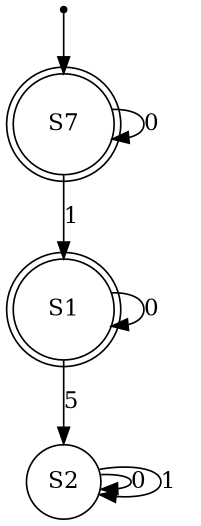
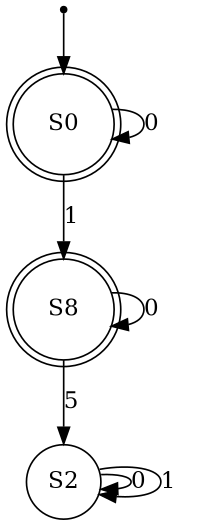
node "S7": label "S7" -> "S0"
node "S1": label "S1" -> "S8"
